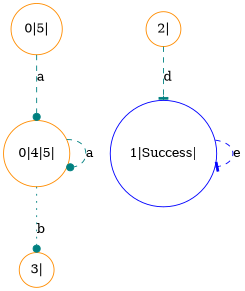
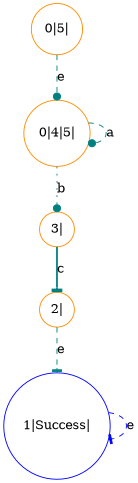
edge "0|5|" -> "0|4|5|": label "a" -> "e"
edge "2|" -> "1|Success|": label "d" -> "e"
edge "3|" -> "2|": added, label "c"
